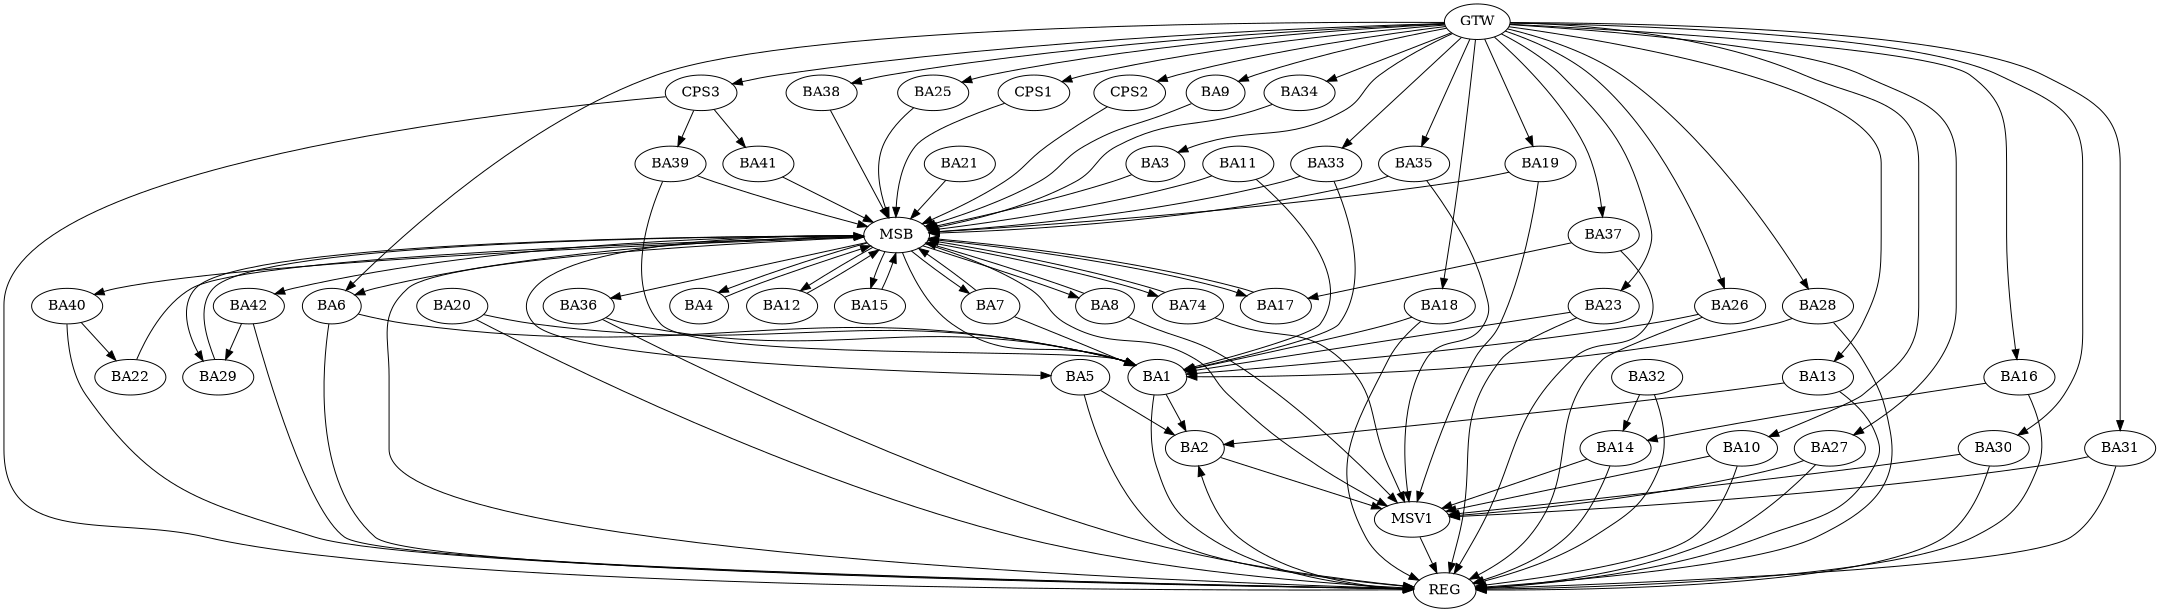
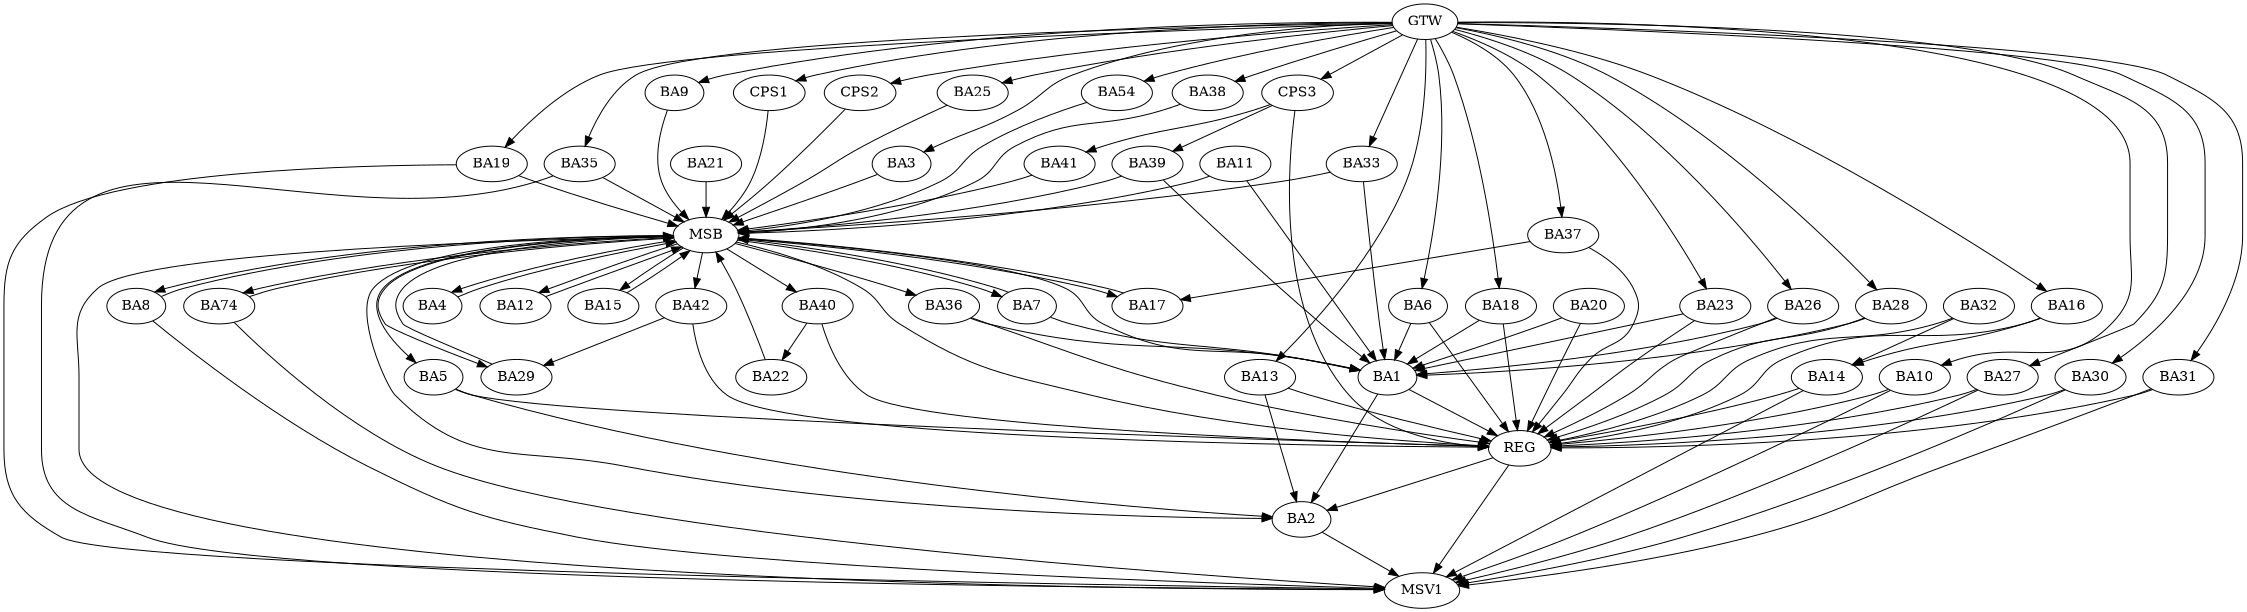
node "BA34": label "BA34" -> "BA54"
edge "MSB" -> "BA6": now "MSB" -> "BA2"
edge "MSV1" -> "REG": reversed
